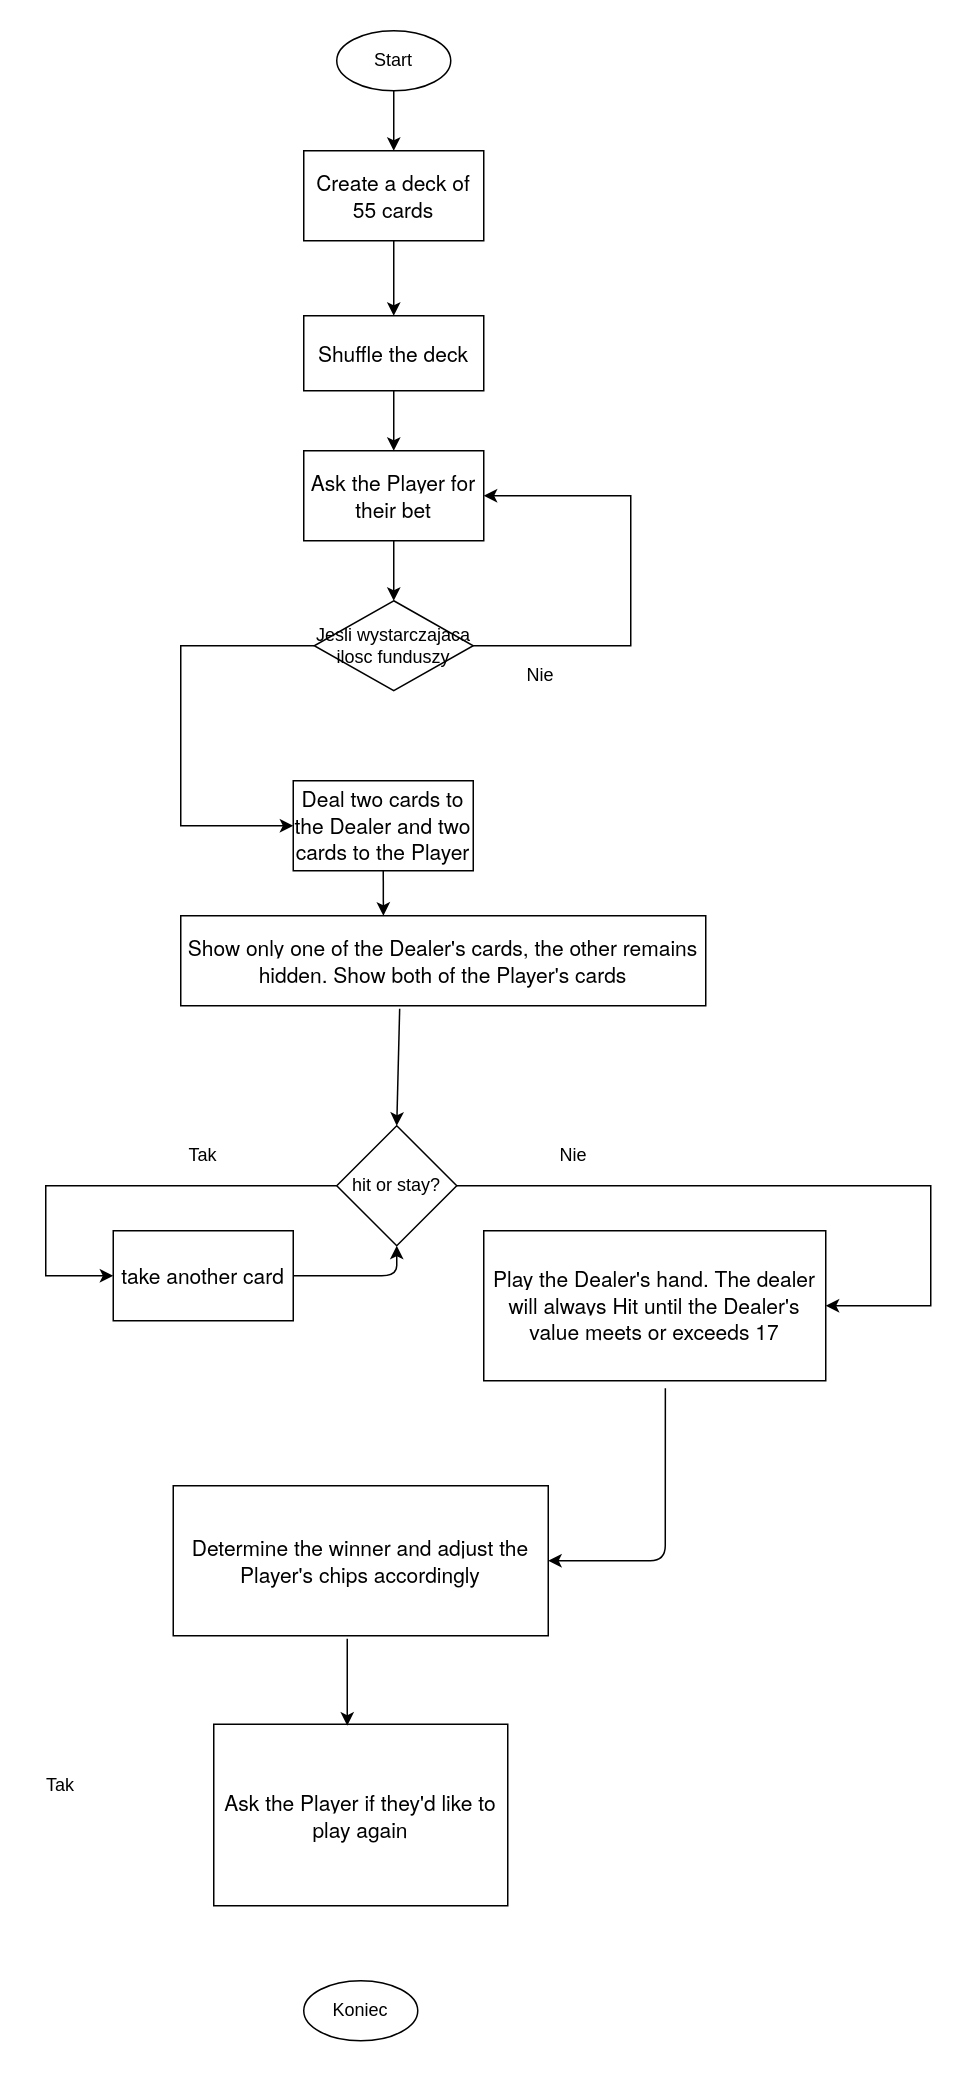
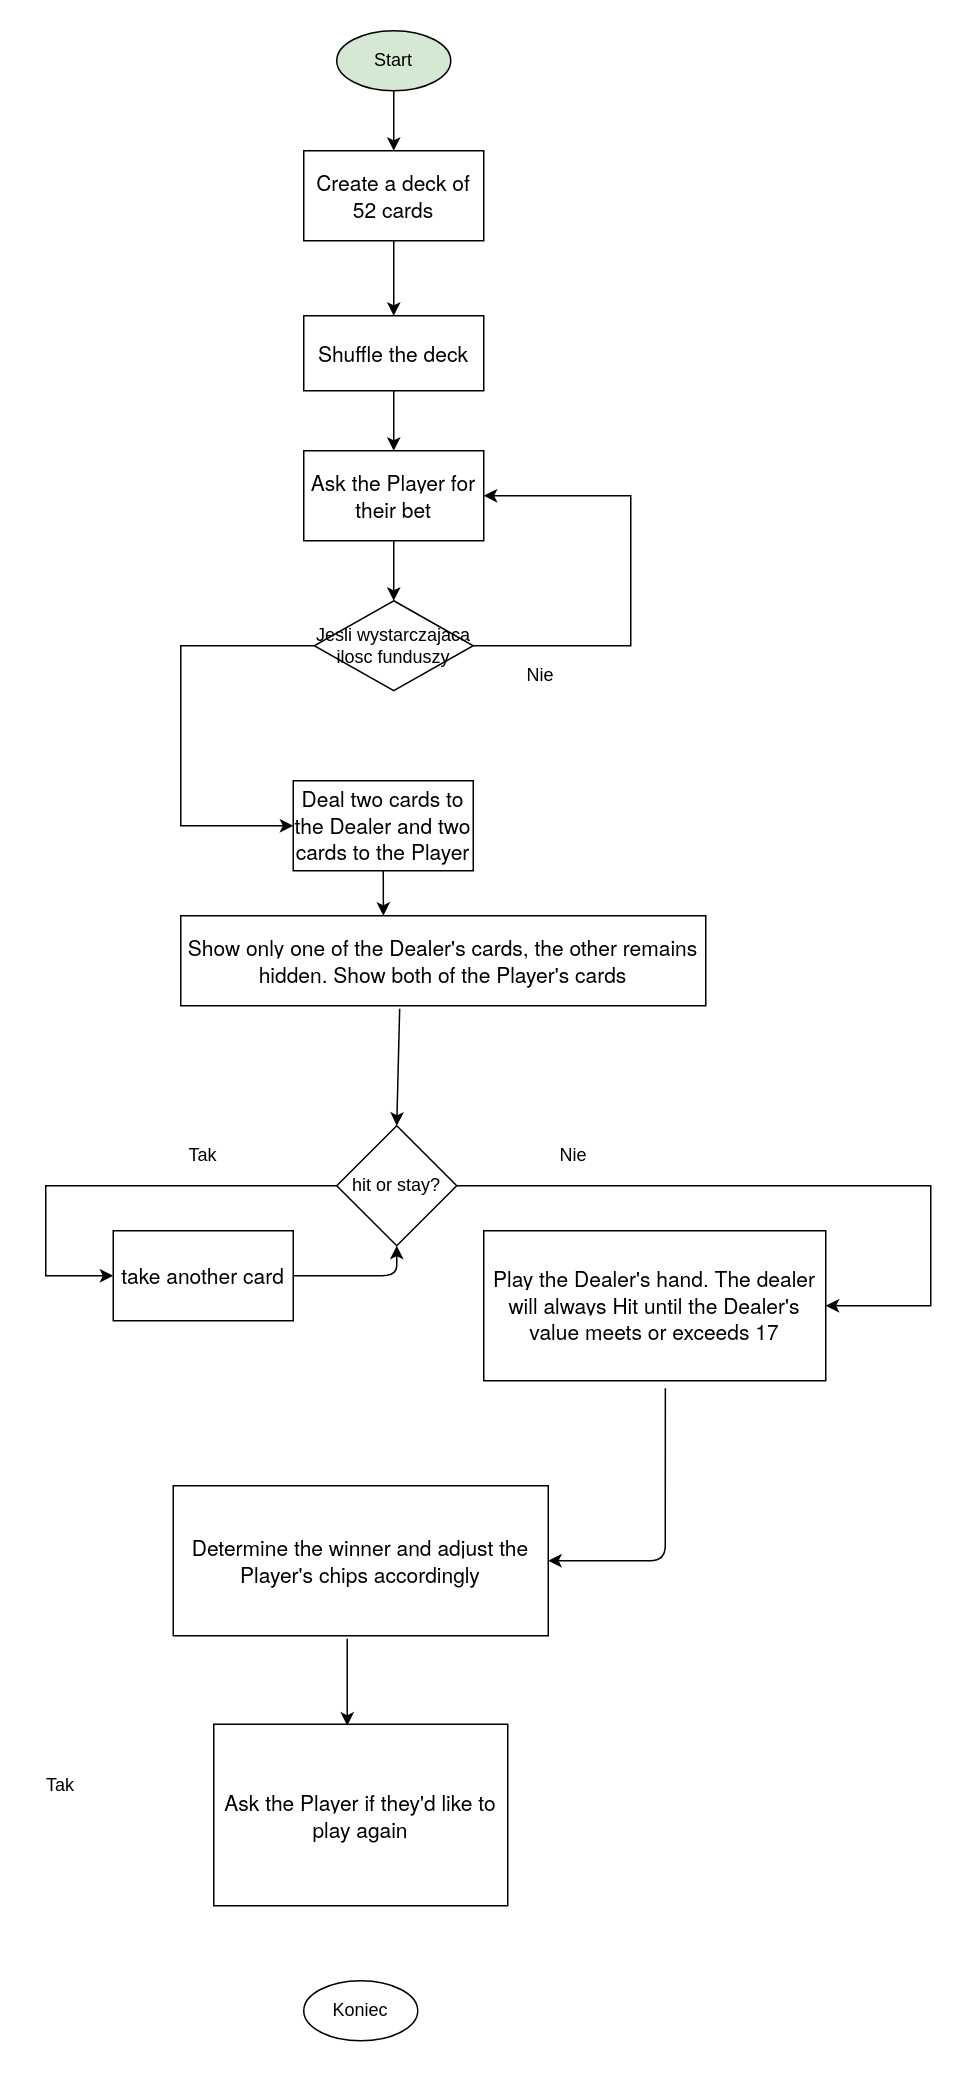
node "Start": fillcolor #ffffff -> #d5e8d4
node "Create a deck of 55 cards": label "Create a deck of 55 cards" -> "Create a deck of 52 cards"
